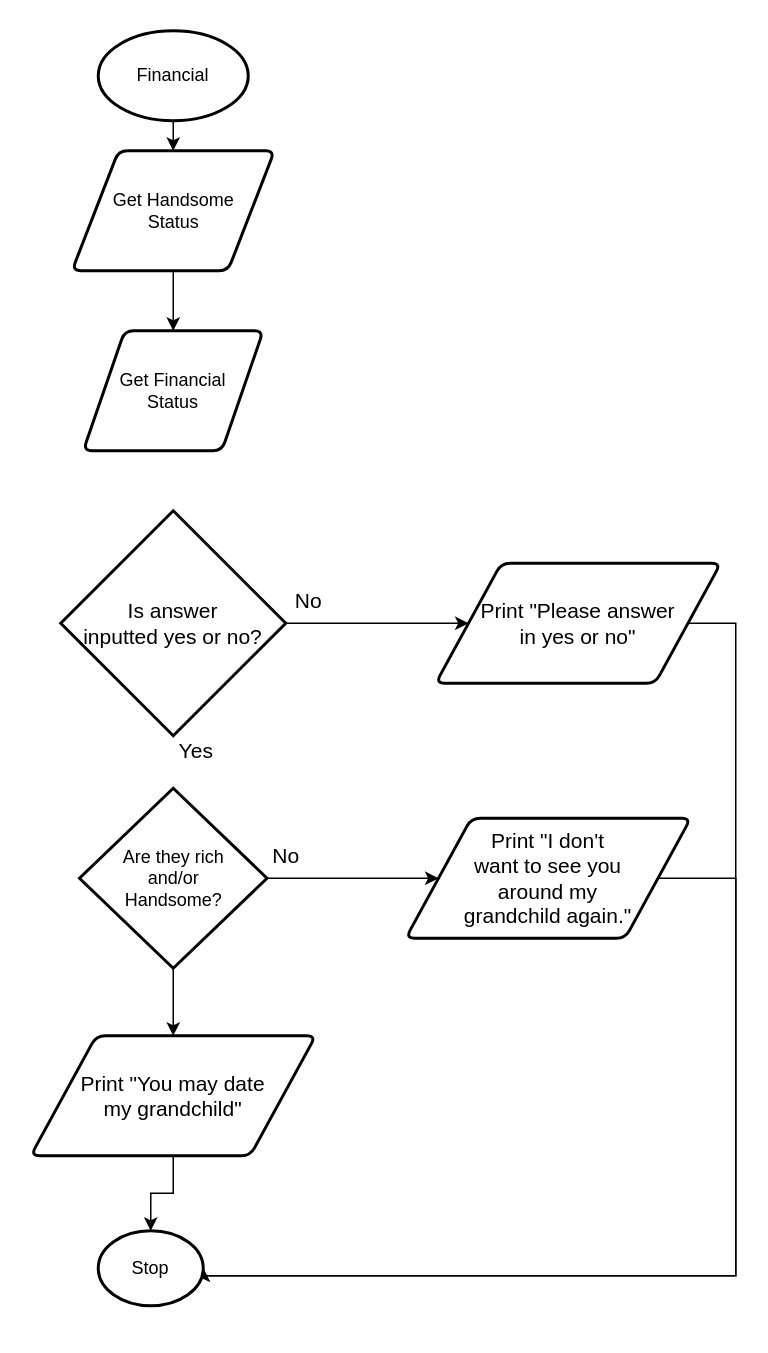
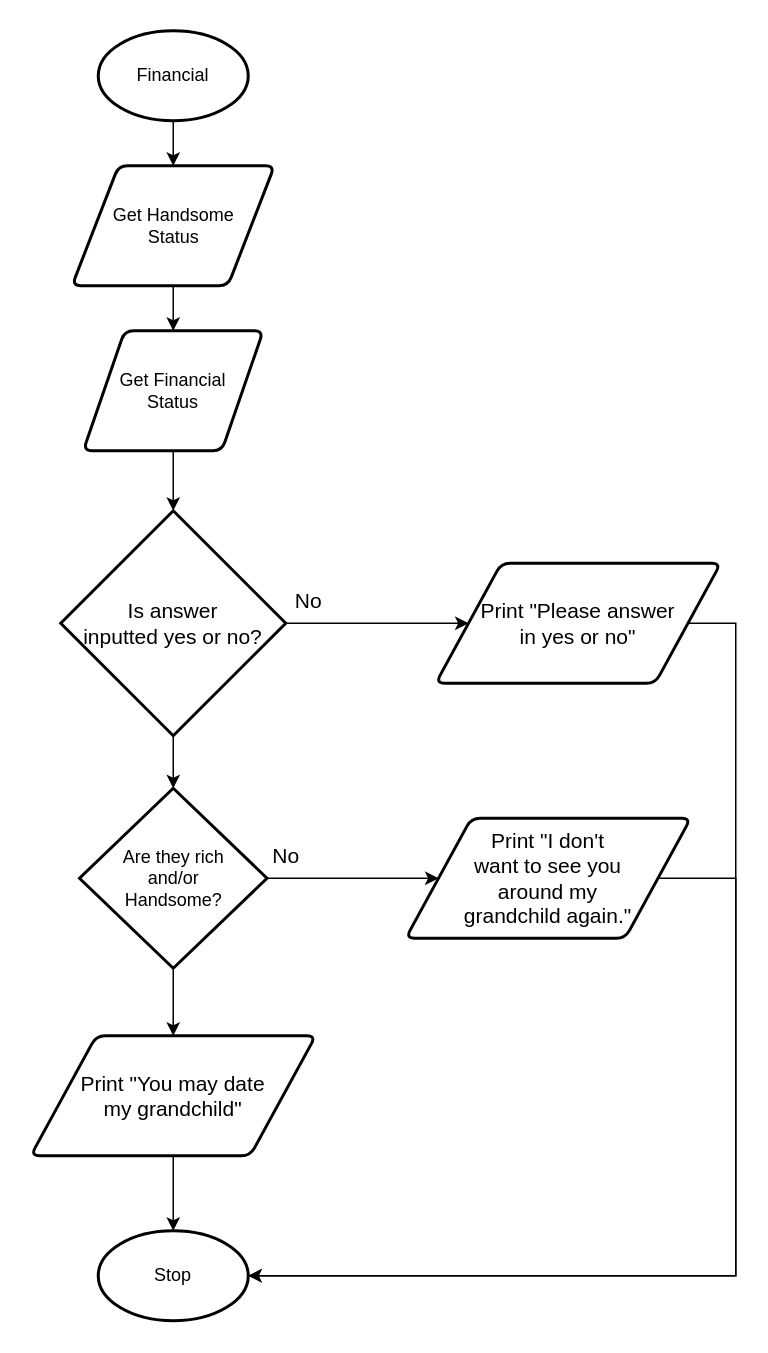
node "Get Handsome Status": moved (173, 211) -> (173, 226)
edge "Get Financial Status" -> "Is answer inputted yes or no?": added
node "Yes": removed
edge "Is answer inputted yes or no?" -> "Are they rich and/or Handsome?": added
node "Stop": size 105x75 -> 150x90
